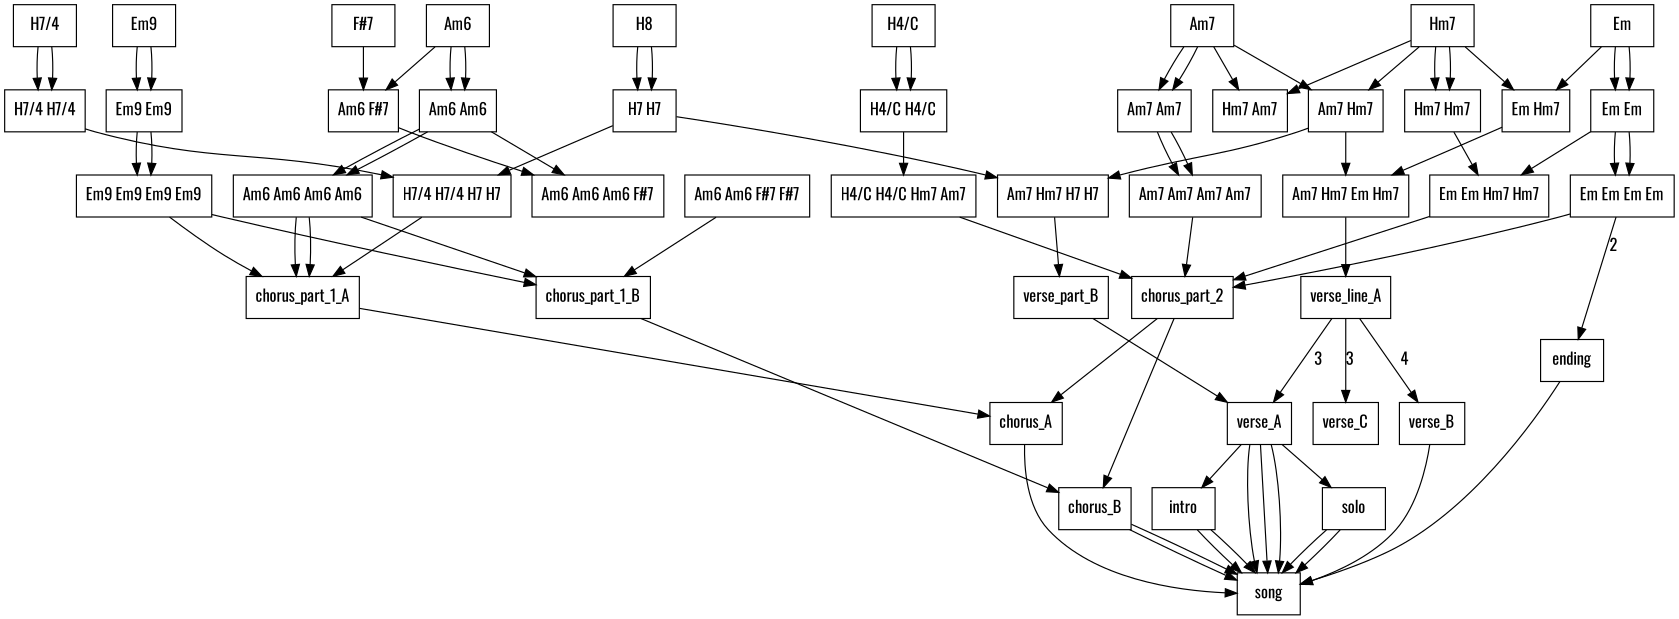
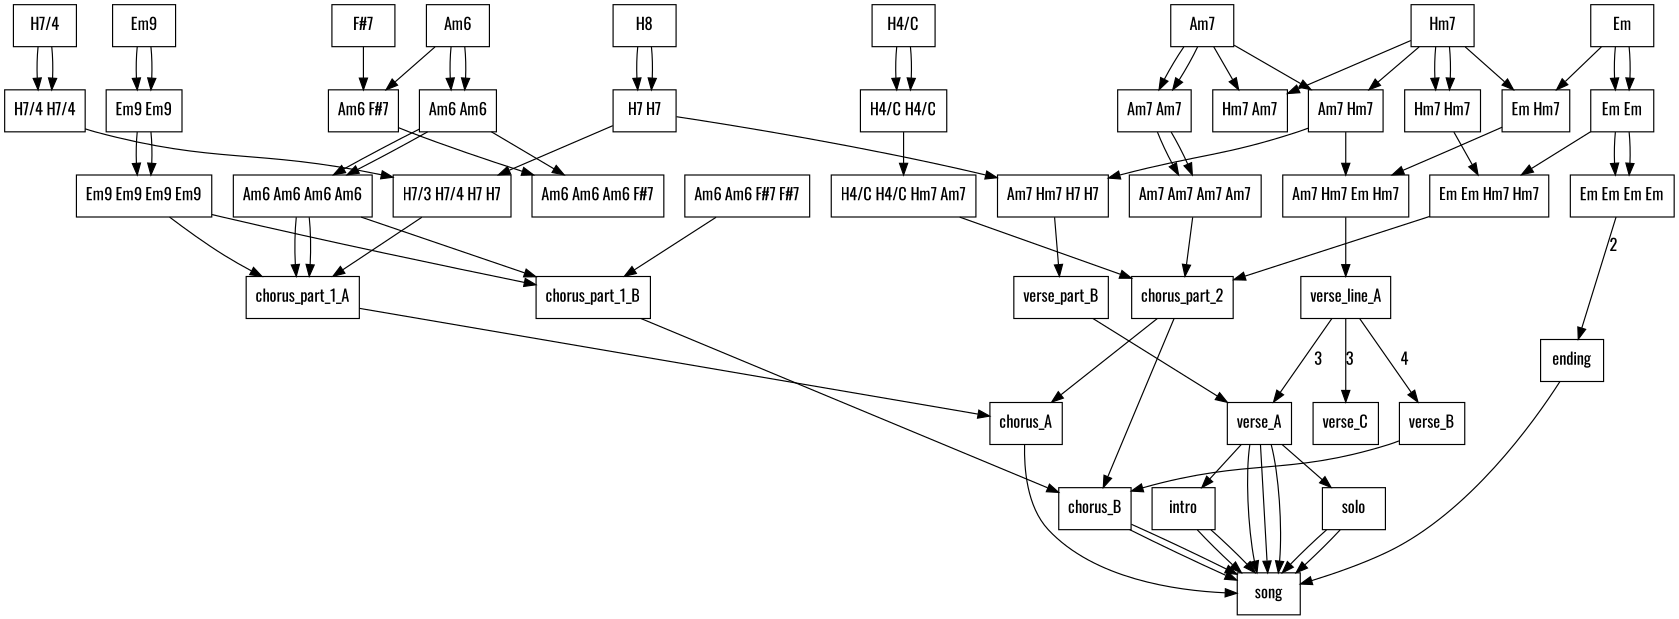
node "H7/4 H7/4 H7 H7": label "H7/4 H7/4 H7 H7" -> "H7/3 H7/4 H7 H7"
edge "Em Em Em Em" -> "chorus_part_2": removed
edge "verse_B" -> "song": now "verse_B" -> "chorus_B"
